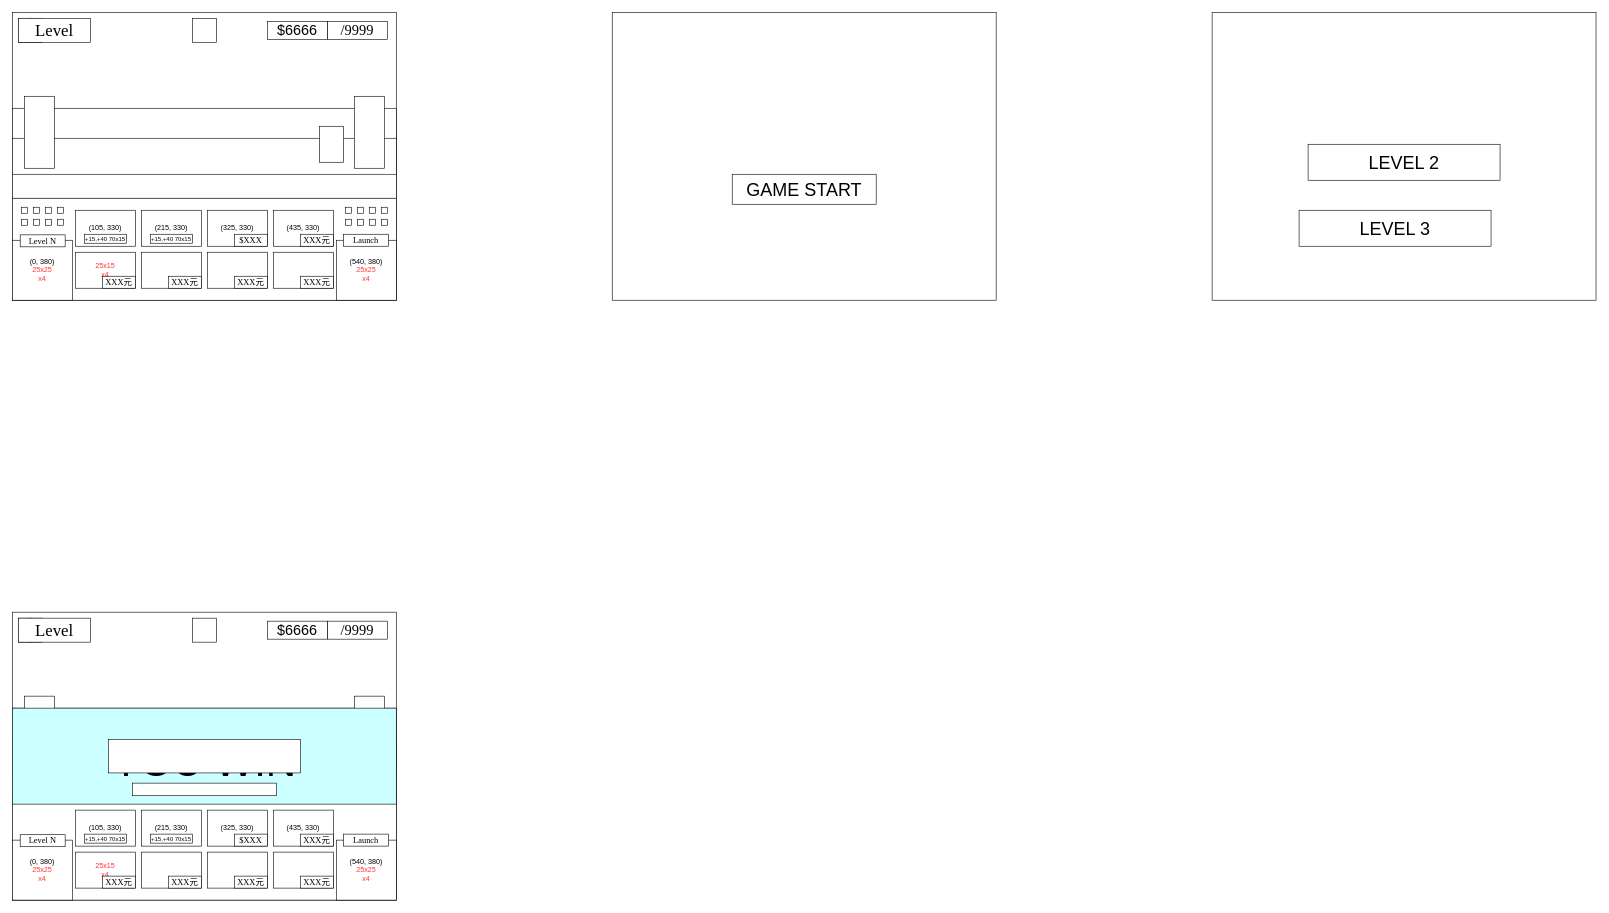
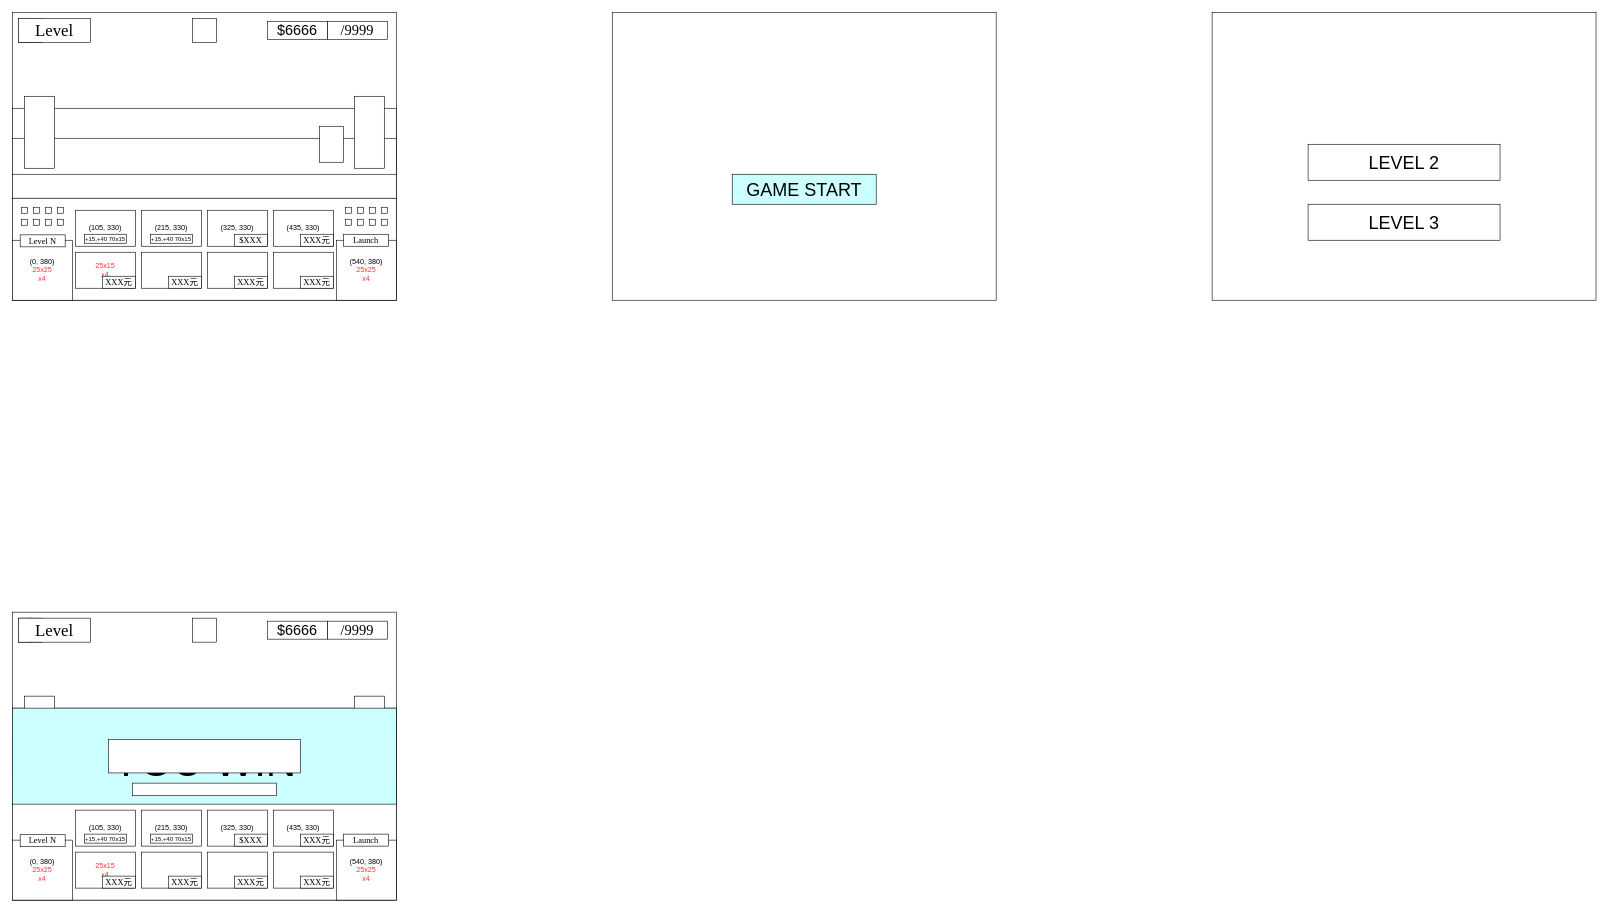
node "GAME START": fillcolor #ffffff -> #ccffff
node "LEVEL 3": moved (1395, 228) -> (1404, 222)
